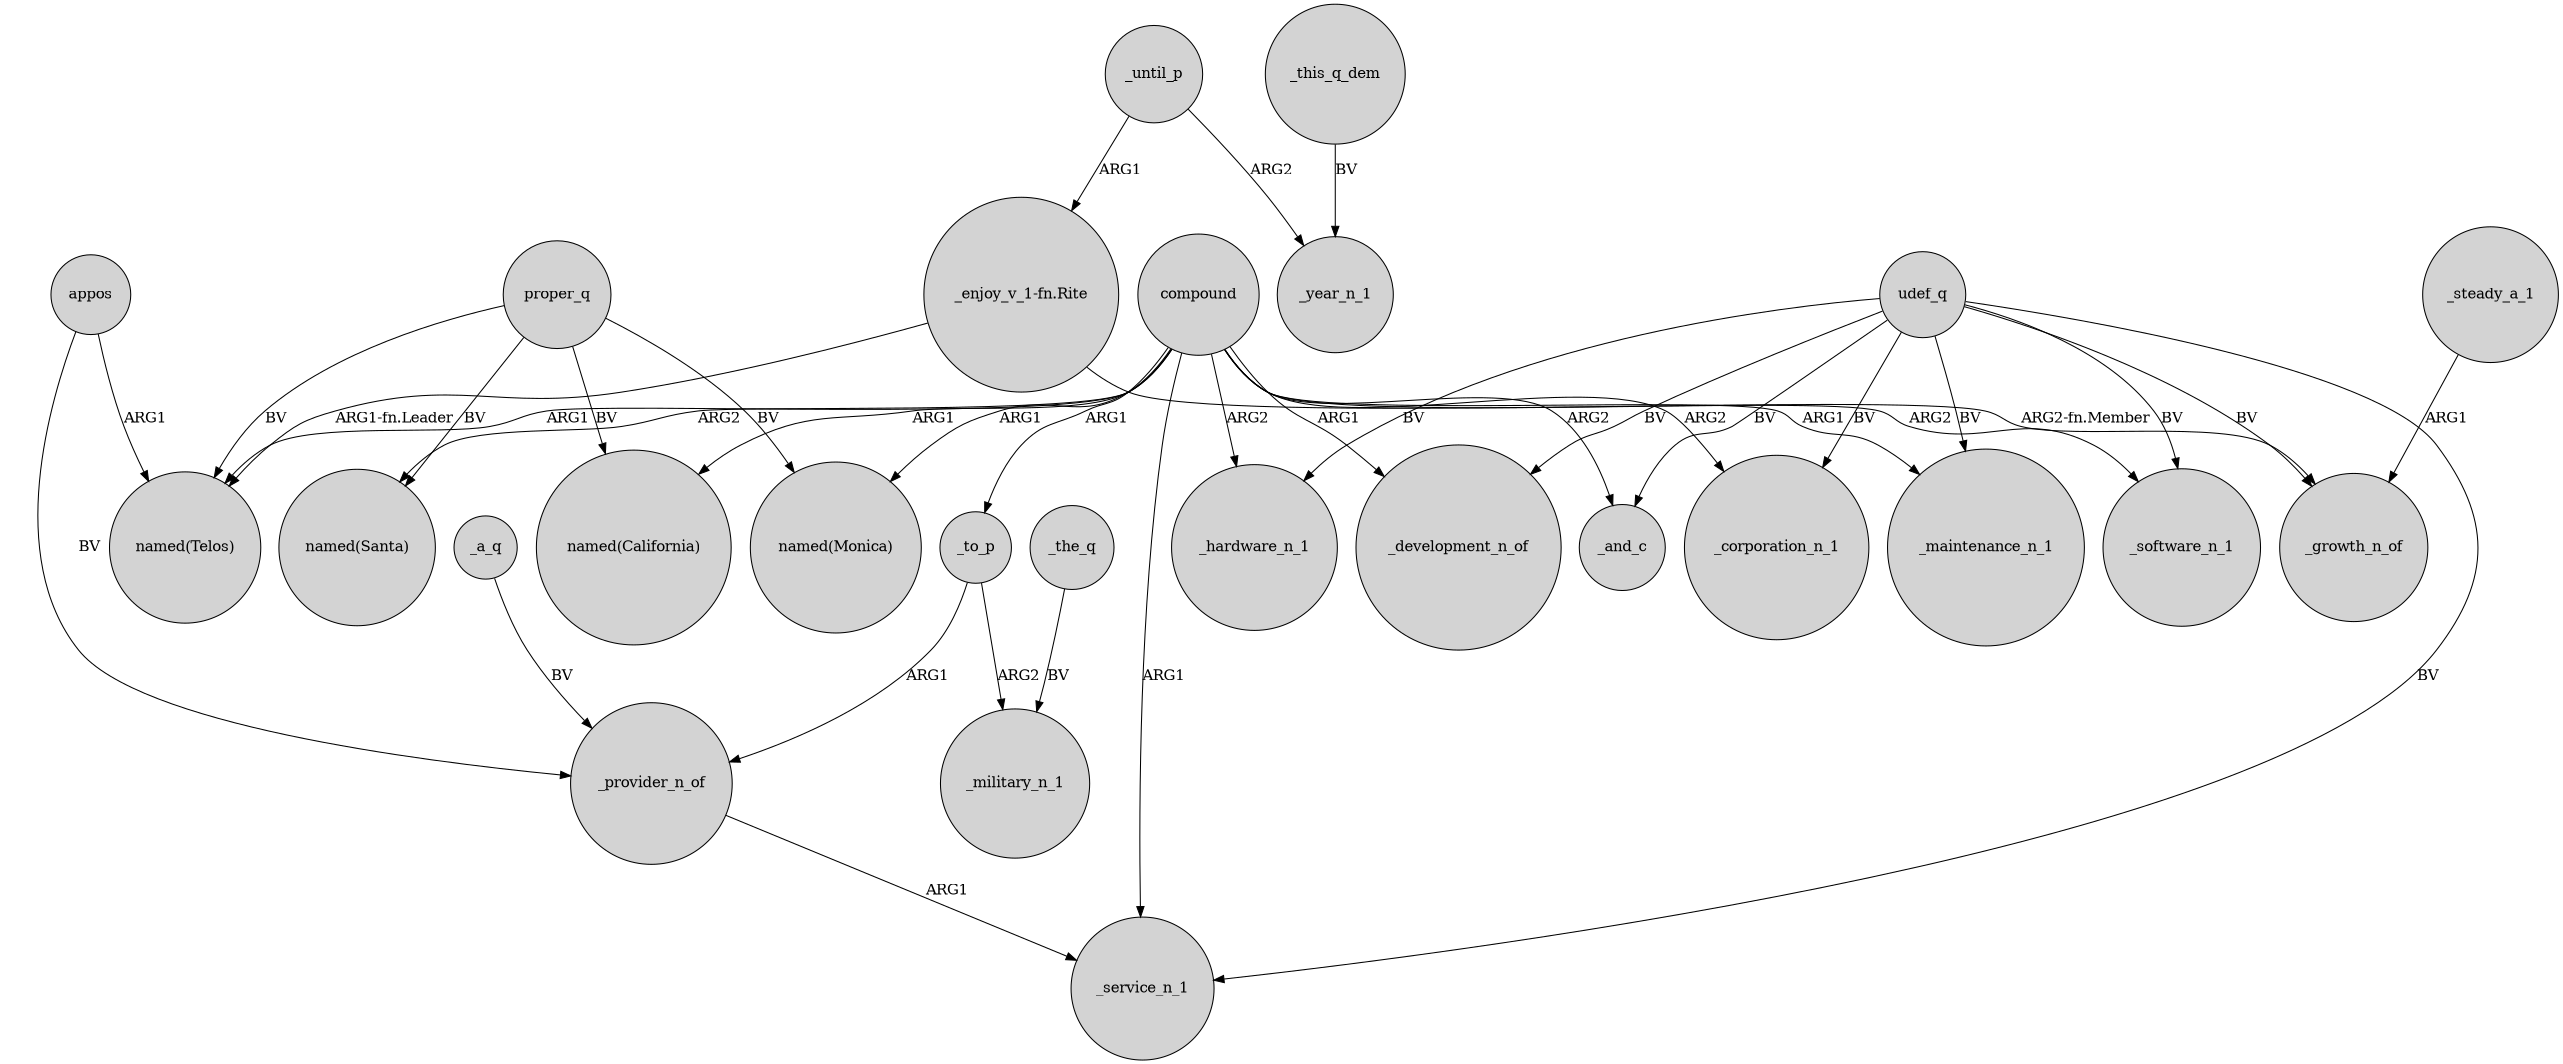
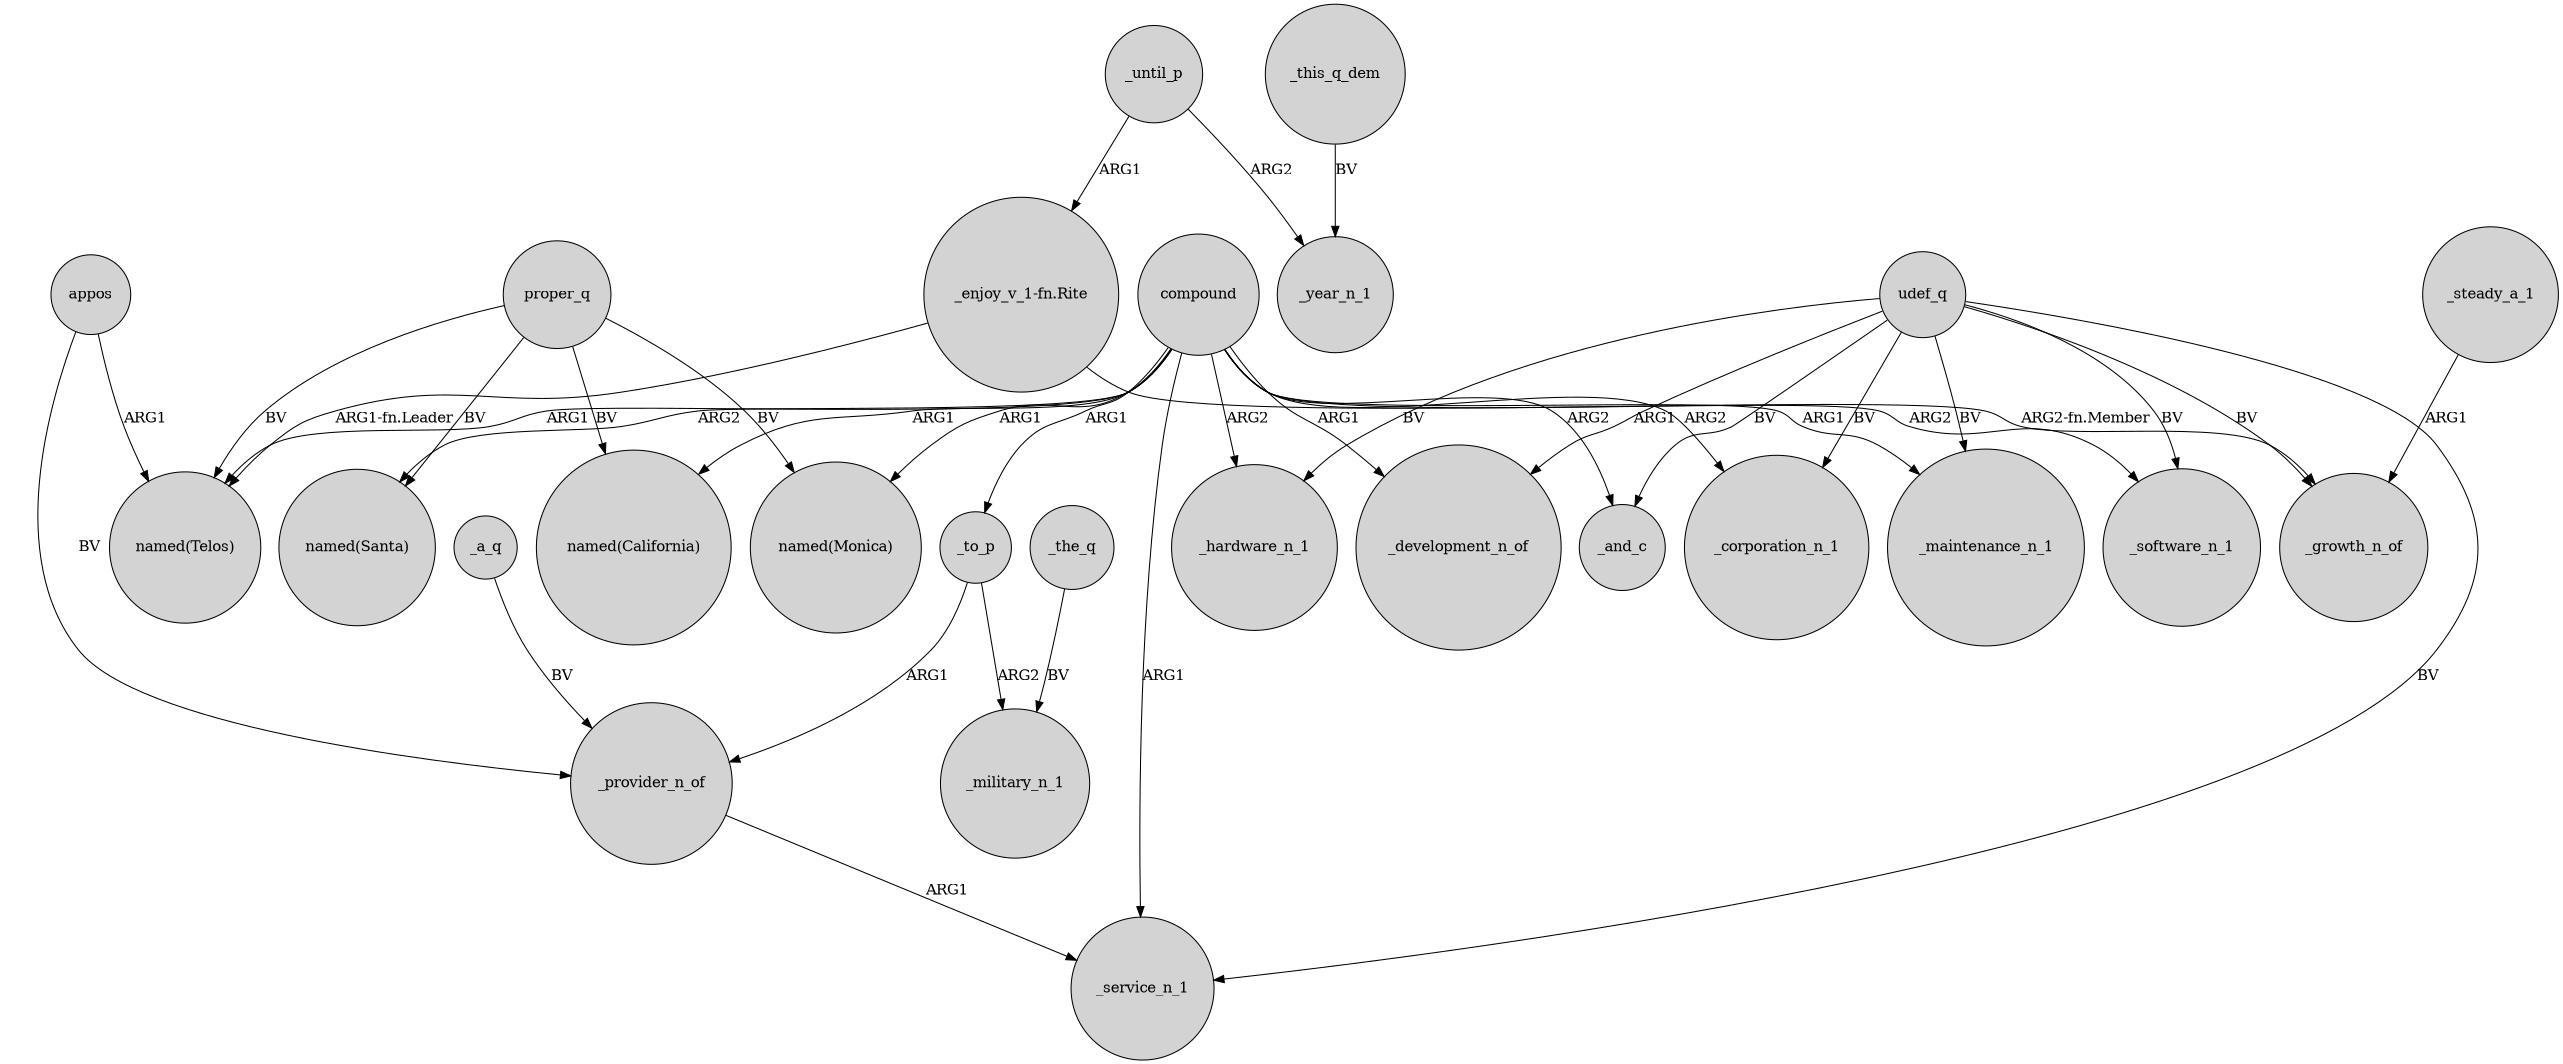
edge "udef_q" -> "_development_n_of": label "BV" -> "ARG1"
